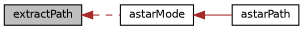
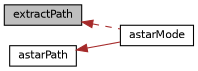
edge "astarPath" -> "astarMode": reversed
